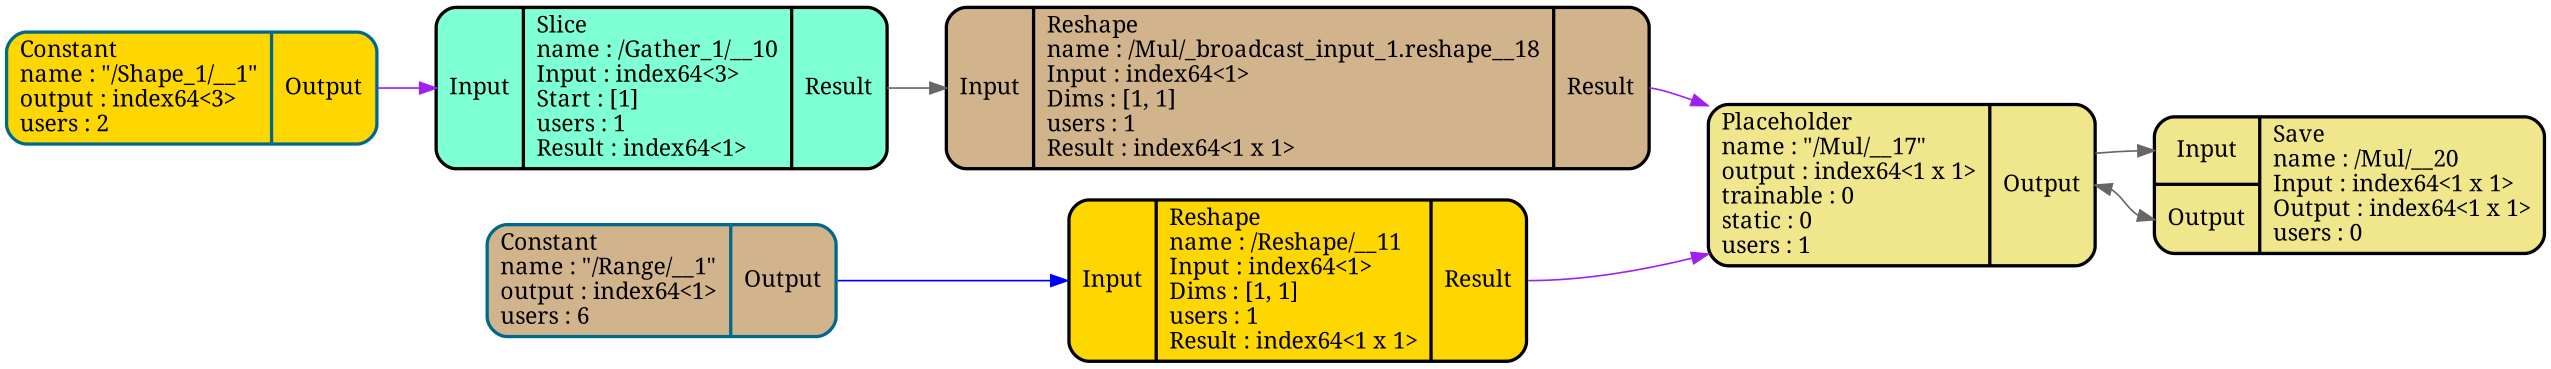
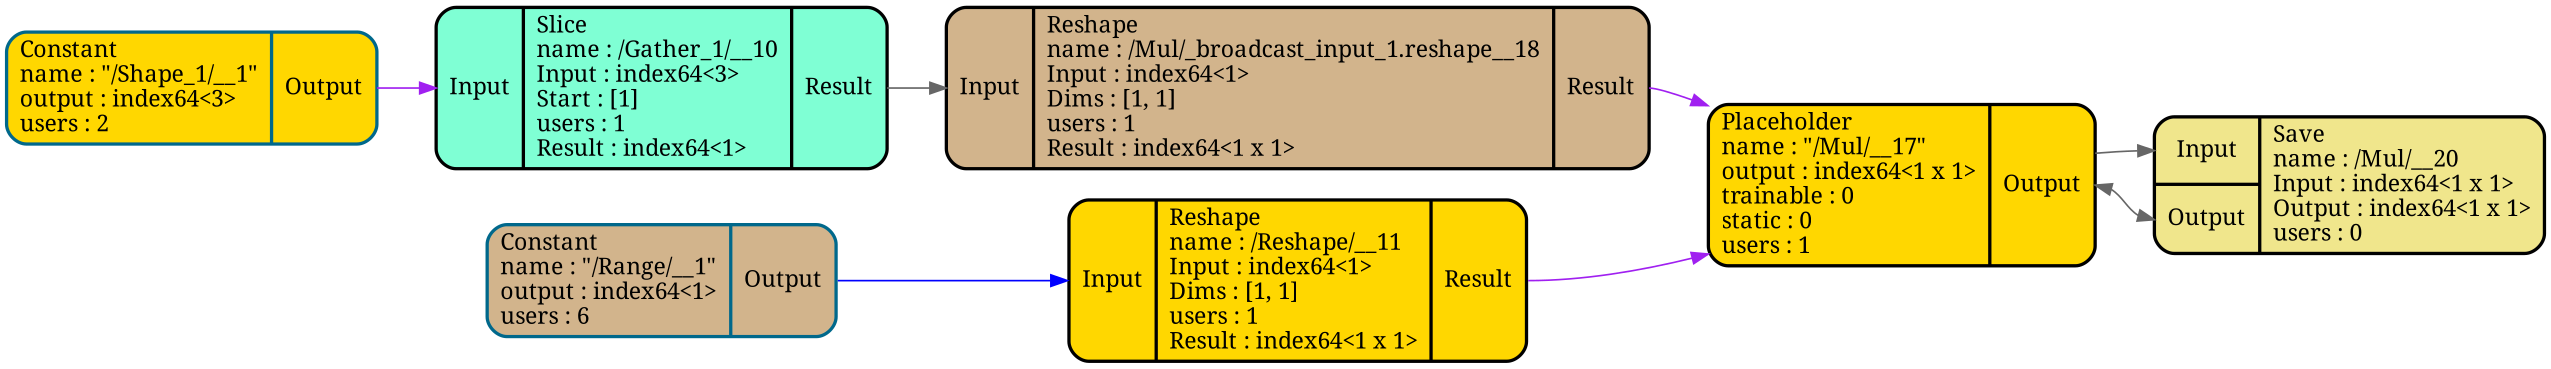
node "Placeholder": fillcolor khaki -> gold
